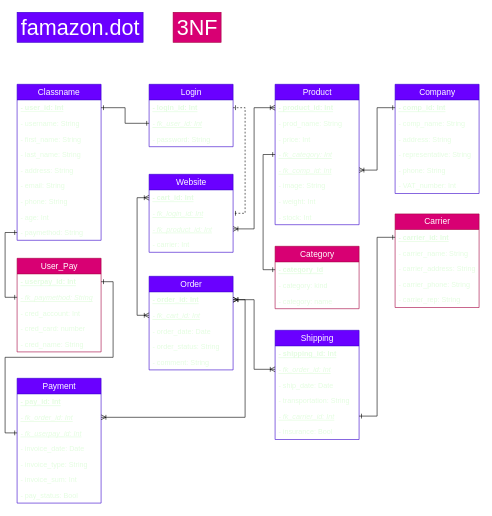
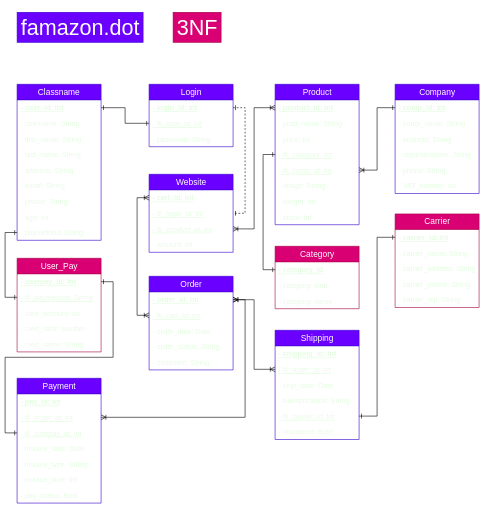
node "- carrier: Int": label "- carrier: Int" -> "- amount: Int"
